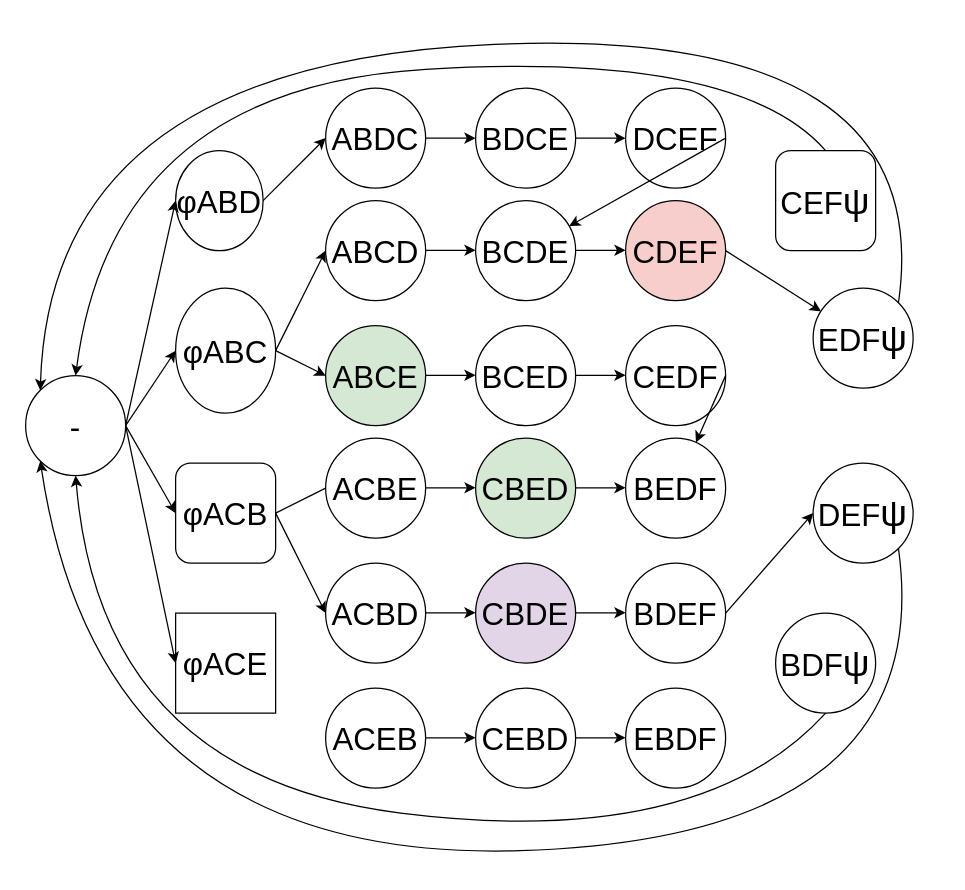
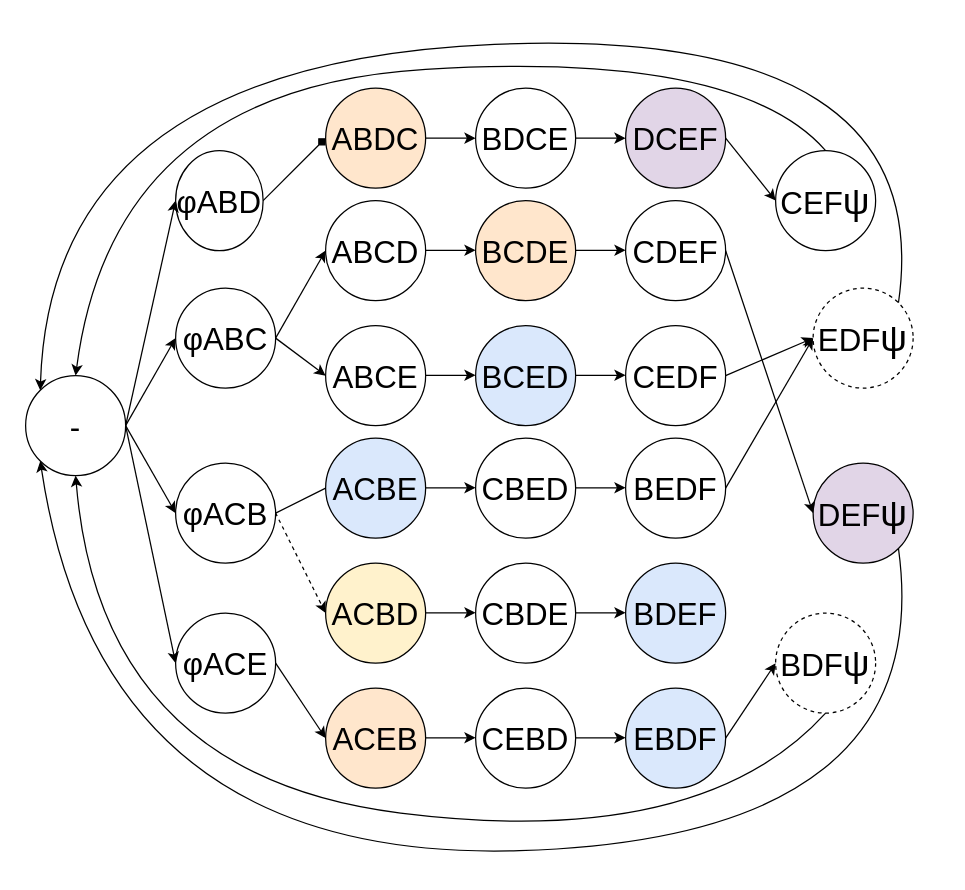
node "ABDC": fillcolor #ffffff -> #ffe6cc
node "DCEF": fillcolor #ffffff -> #e1d5e7
edge "φABD" -> "ABDC": arrowhead classic -> diamond
edge "DCEF" -> "BCDE": now "DCEF" -> "CEFψ"
node "CEFψ": shape rounded rectangle -> ellipse
node "BCDE": fillcolor #ffffff -> #ffe6cc
node "CDEF": fillcolor #f8cecc -> #ffffff
edge "CDEF" -> "EDFψ": now "CDEF" -> "DEFψ"
node "EDFψ": style solid -> dashed
node "φABC": size 100x125 -> 100x100
node "ABCE": fillcolor #d5e8d4 -> #ffffff
node "BCED": fillcolor #ffffff -> #dae8fc
edge "CEDF" -> "BEDF": now "CEDF" -> "EDFψ"
edge "BEDF" -> "EDFψ": added
node "ACBE": fillcolor #ffffff -> #dae8fc
node "CBED": fillcolor #d5e8d4 -> #ffffff
node "φACB": shape rounded rectangle -> ellipse
node "DEFψ": fillcolor #ffffff -> #e1d5e7
edge "φACB" -> "ACBD": style solid -> dashed
edge "BDEF" -> "DEFψ": removed
node "ACBD": fillcolor #ffffff -> #fff2cc
node "CBDE": fillcolor #e1d5e7 -> #ffffff
node "BDEF": fillcolor #ffffff -> #dae8fc
node "φACE": shape rectangle -> ellipse
node "BDFψ": style solid -> dashed
edge "φACE" -> "ACEB": added
edge "EBDF" -> "BDFψ": added
node "ACEB": fillcolor #ffffff -> #ffe6cc
node "EBDF": fillcolor #ffffff -> #dae8fc
